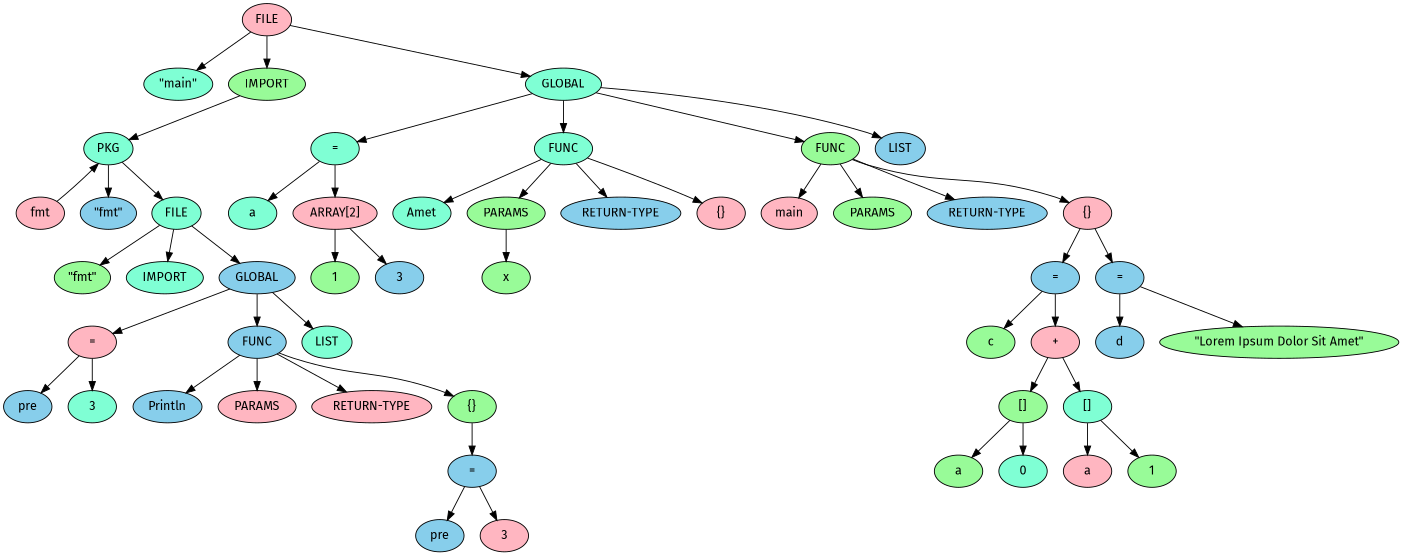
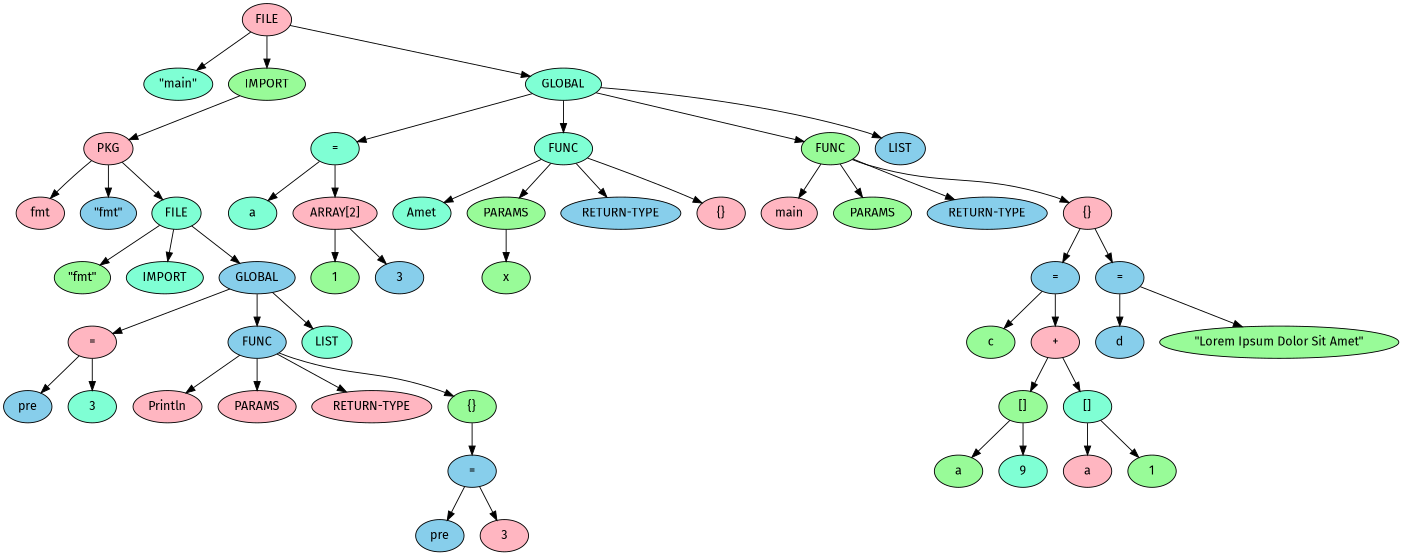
node "PKG": fillcolor aquamarine -> lightpink
edge "fmt" -> "PKG": reversed
node "Println": fillcolor skyblue -> lightpink
node "0": label "0" -> "9"
